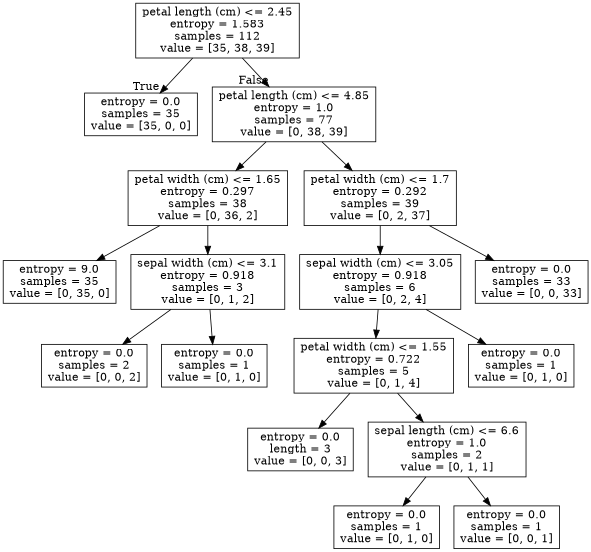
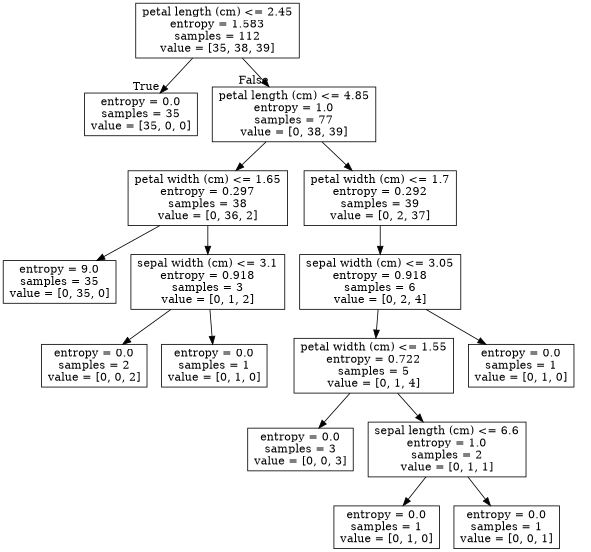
node "entropy = 0.0 samples = 33 value = [0, 0, 33]": removed
node "entropy = 0.0 length = 3 value = [0, 0, 3]": label "entropy = 0.0 length = 3 value = [0, 0, 3]" -> "entropy = 0.0 samples = 3 value = [0, 0, 3]"
